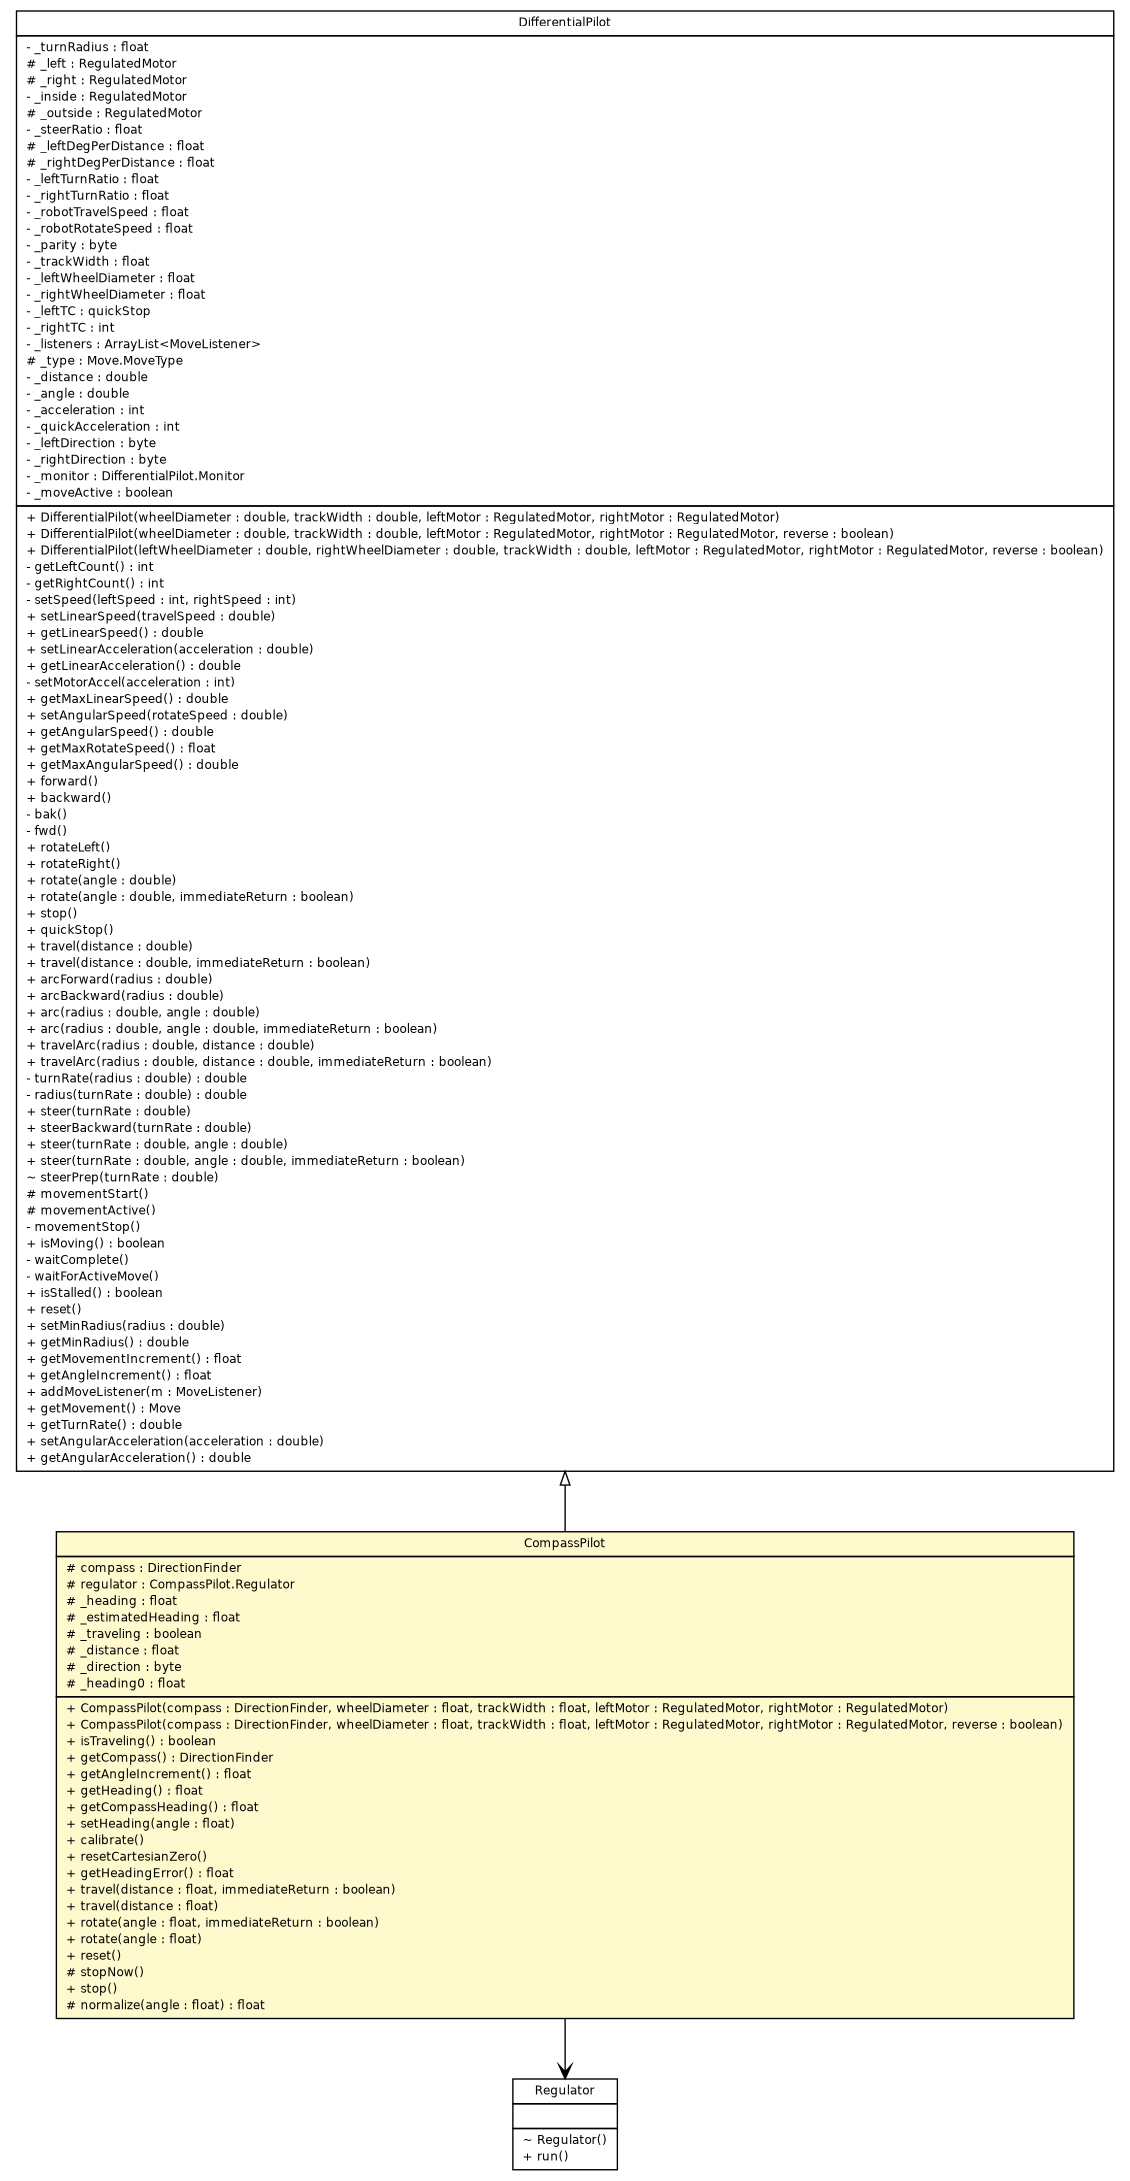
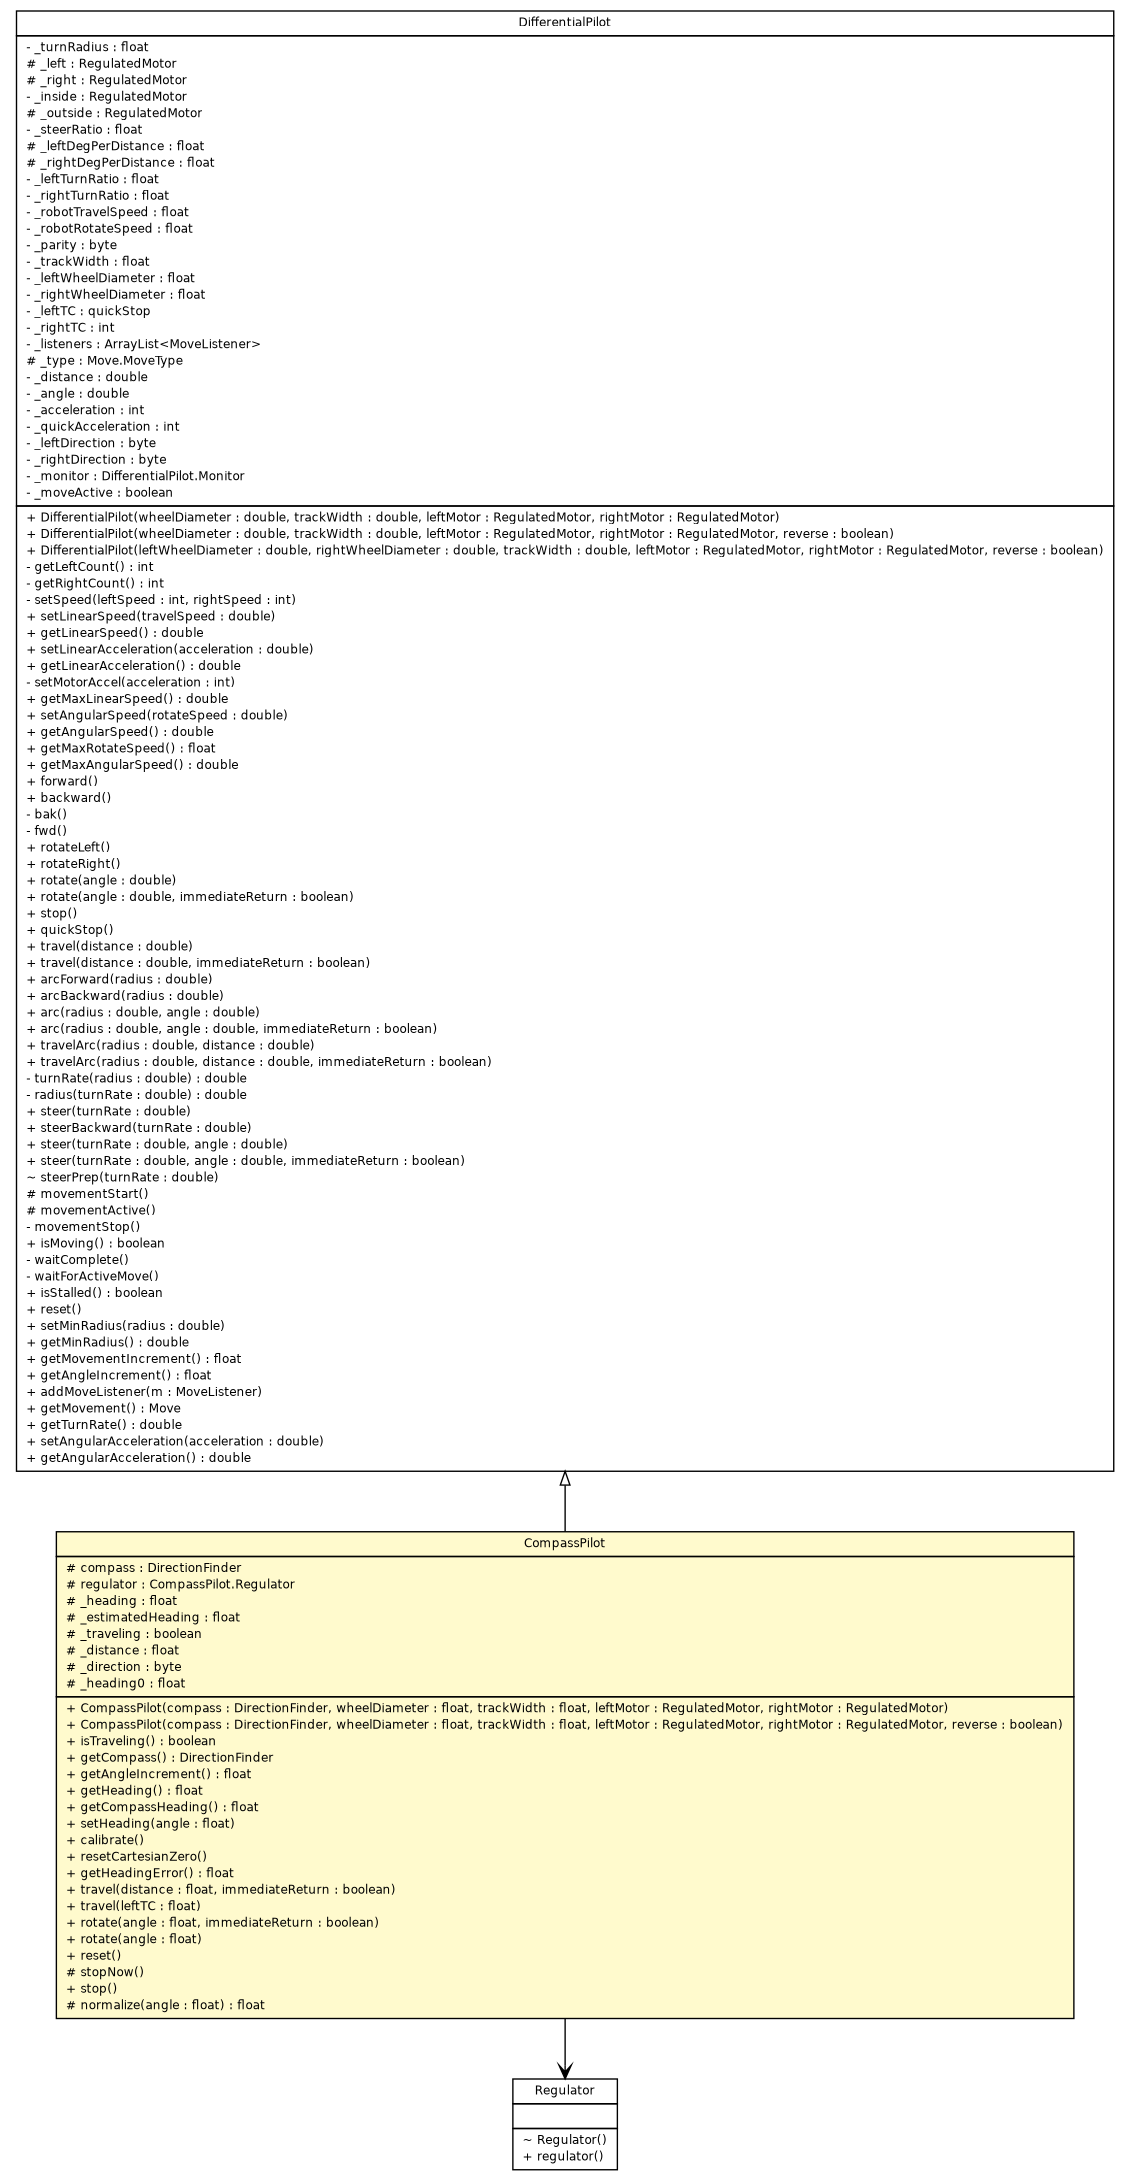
node "CompassPilot": text "+ travel(distance : float)" -> "+ travel(leftTC : float)"
node "Regulator": text "+ run()" -> "+ regulator()"
